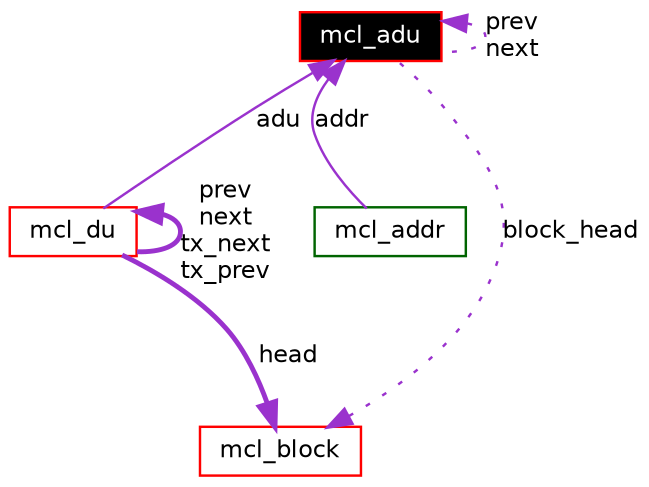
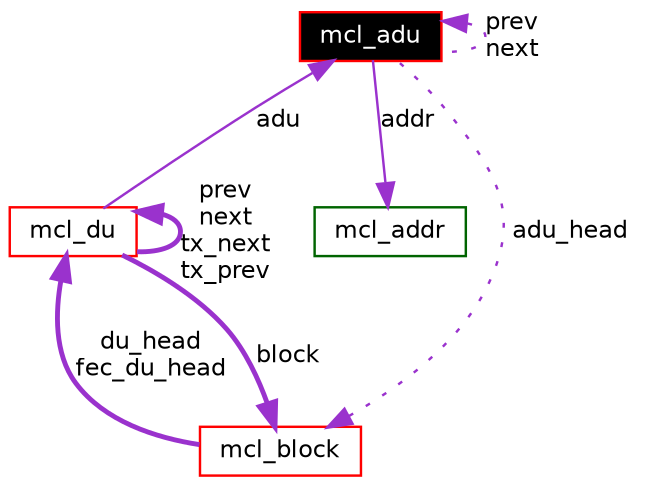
edge "mcl_addr" -> "mcl_adu": reversed
edge "mcl_adu" -> "mcl_block": label "block_head" -> "adu_head"
edge "mcl_du" -> "mcl_block": label "head" -> "block"
edge "mcl_block" -> "mcl_du": added, label "du_head fec_du_head"
